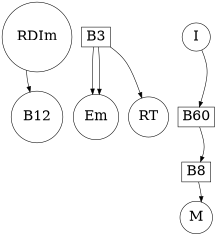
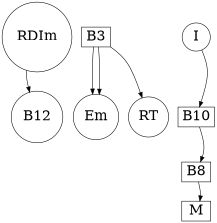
node "B60": label "B60" -> "B10"
node "M": shape circle -> box
